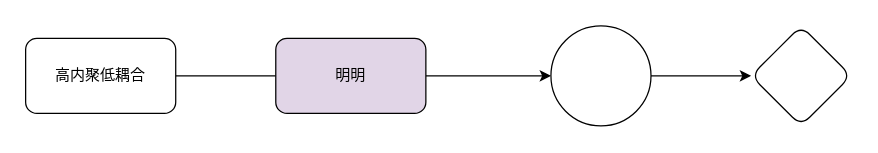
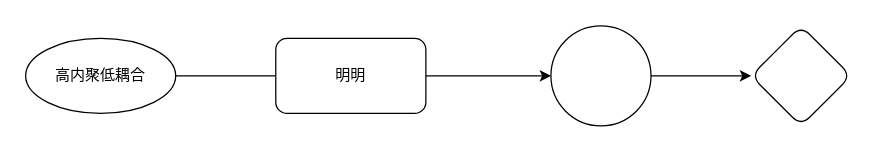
node "高内聚低耦合": shape rounded rectangle -> ellipse
node "明明": fillcolor #e1d5e7 -> #ffffff
